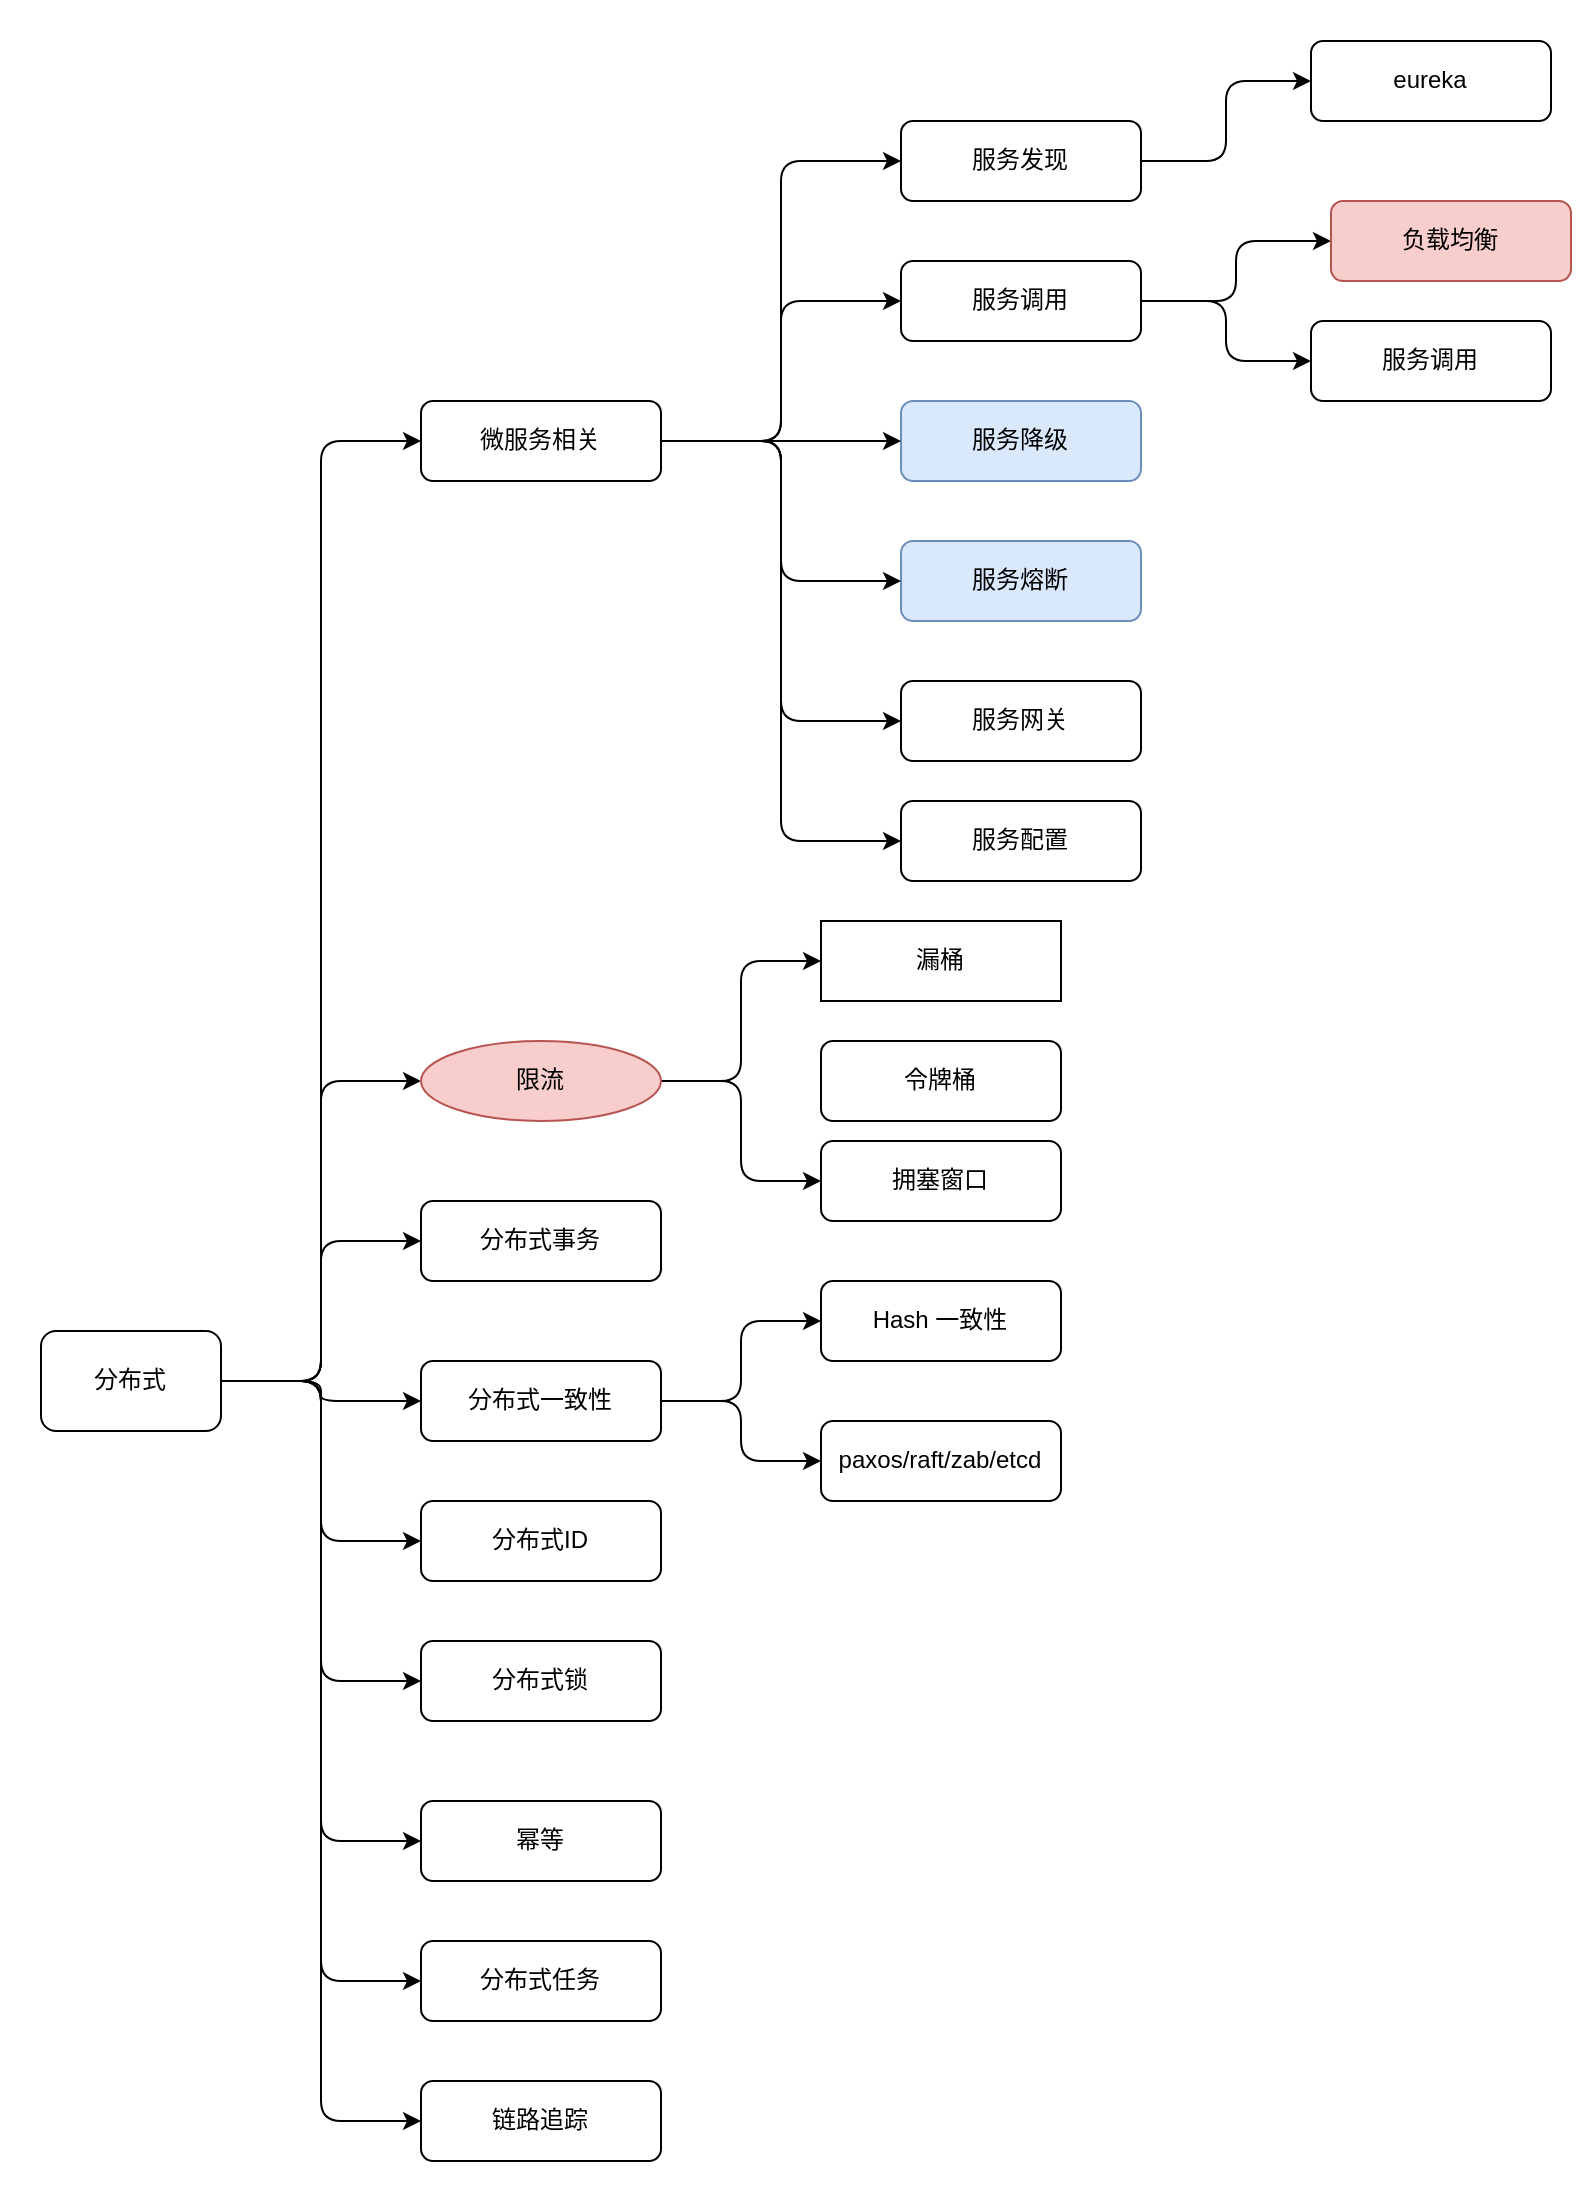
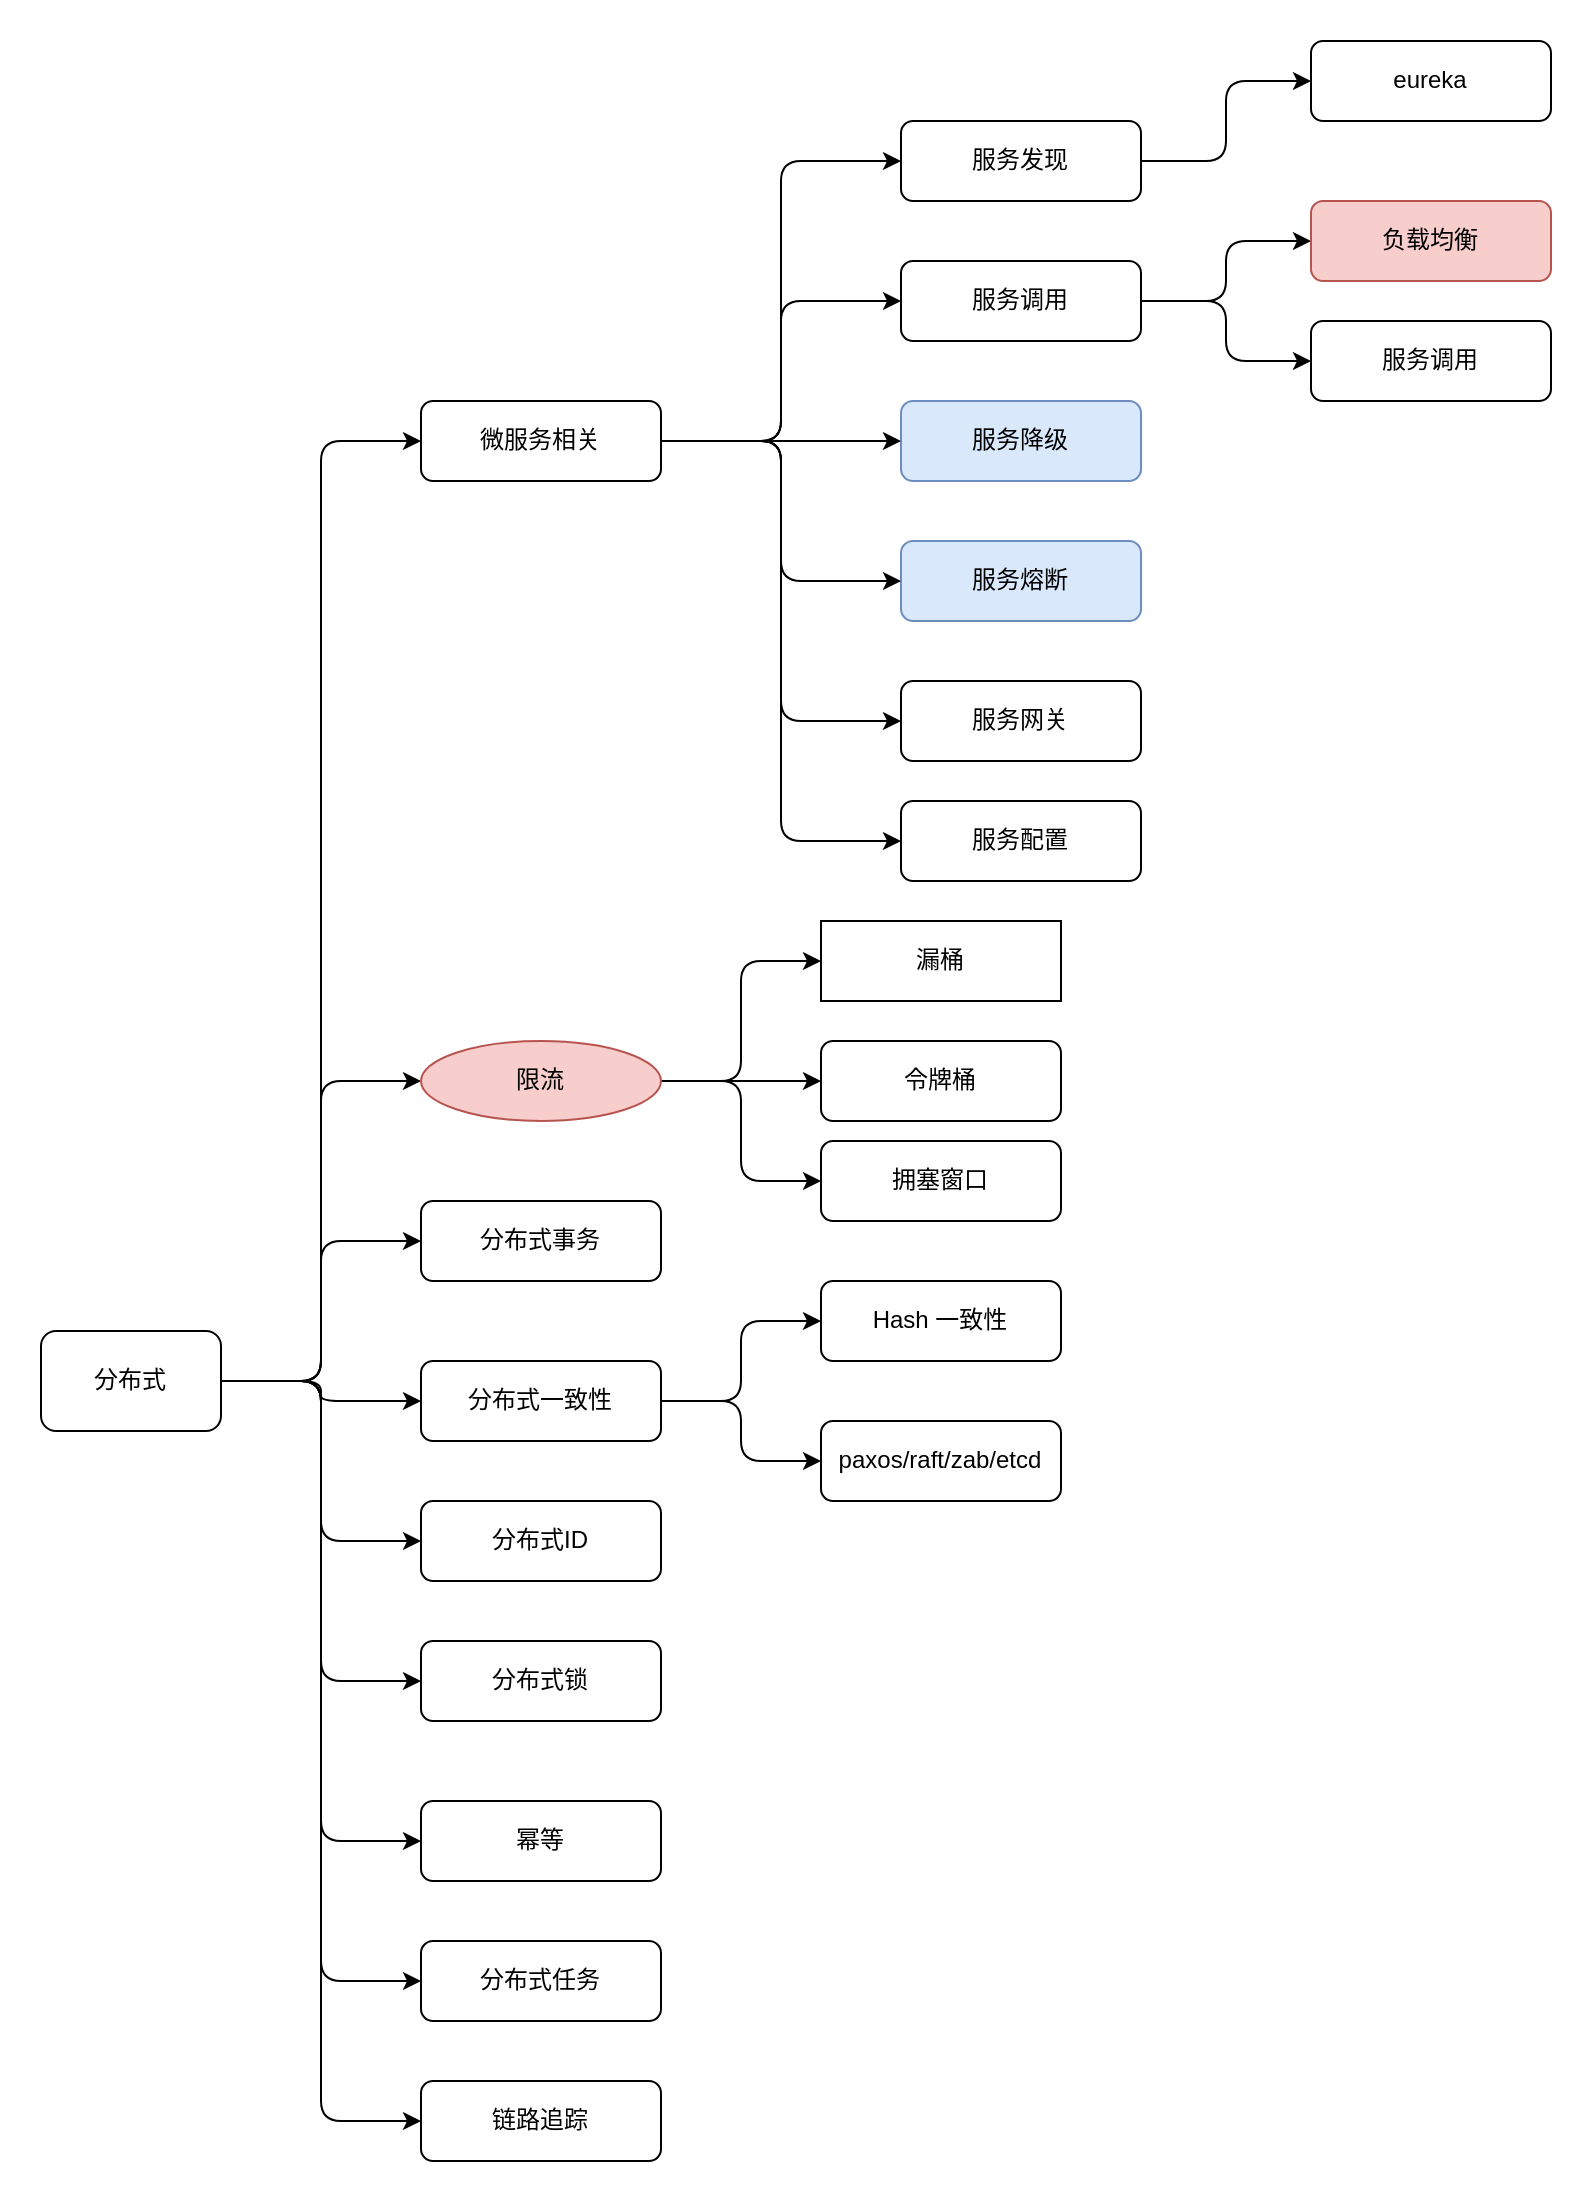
node "负载均衡": moved (1451, 241) -> (1431, 241)
edge "限流" -> "令牌桶": added
